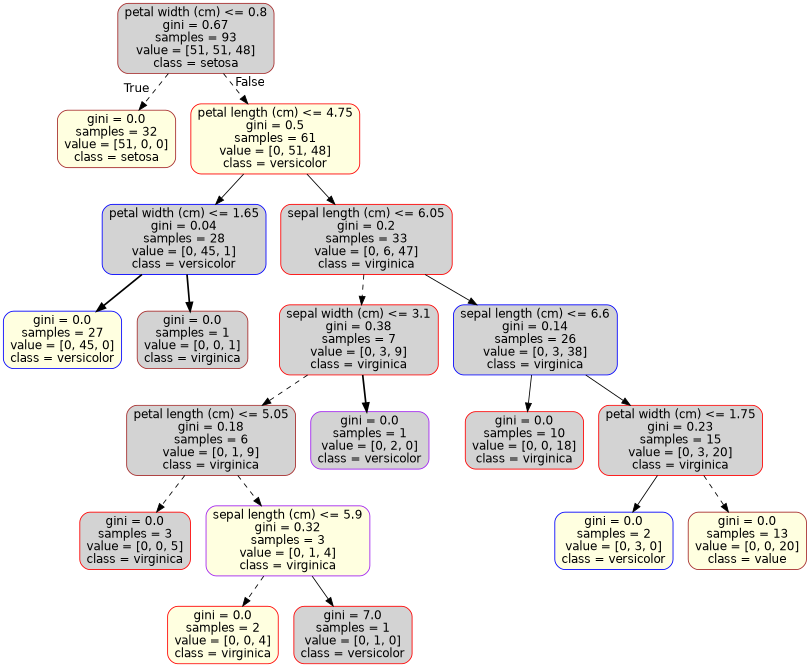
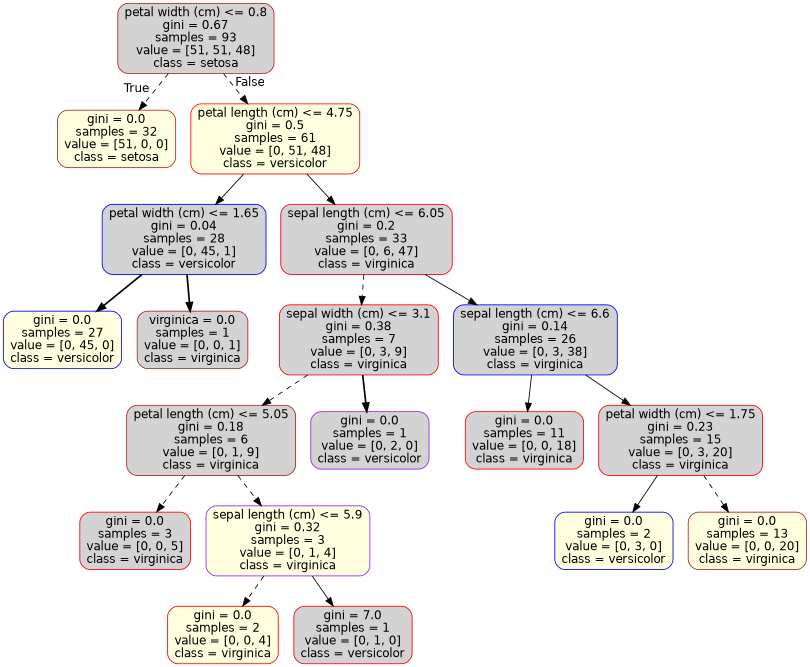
node "gini = 0.0 samples = 1 value = [0, 0, 1] class = virginica": label "gini = 0.0 samples = 1 value = [0, 0, 1] class = virginica" -> "virginica = 0.0 samples = 1 value = [0, 0, 1] class = virginica"
node "gini = 0.0 samples = 10 value = [0, 0, 18] class = virginica": label "gini = 0.0 samples = 10 value = [0, 0, 18] class = virginica" -> "gini = 0.0 samples = 11 value = [0, 0, 18] class = virginica"
node "gini = 0.0 samples = 13 value = [0, 0, 20] class = value": label "gini = 0.0 samples = 13 value = [0, 0, 20] class = value" -> "gini = 0.0 samples = 13 value = [0, 0, 20] class = virginica"
